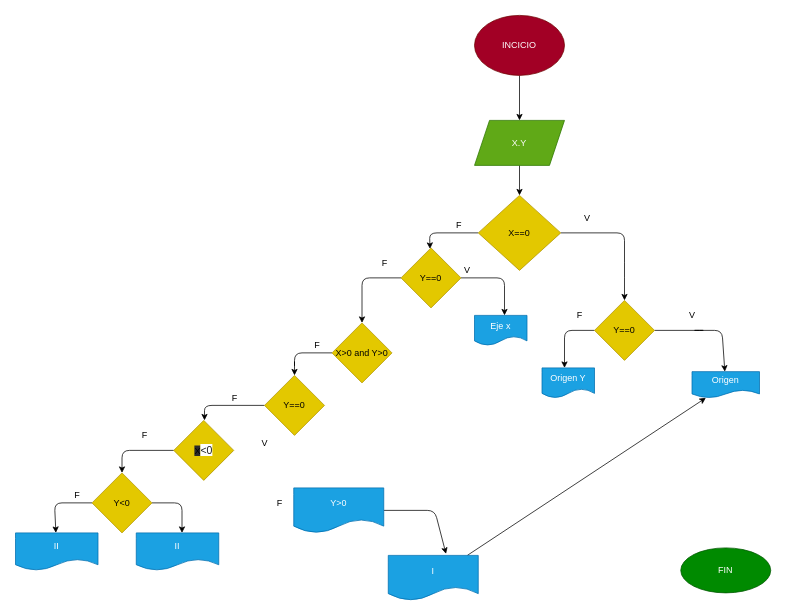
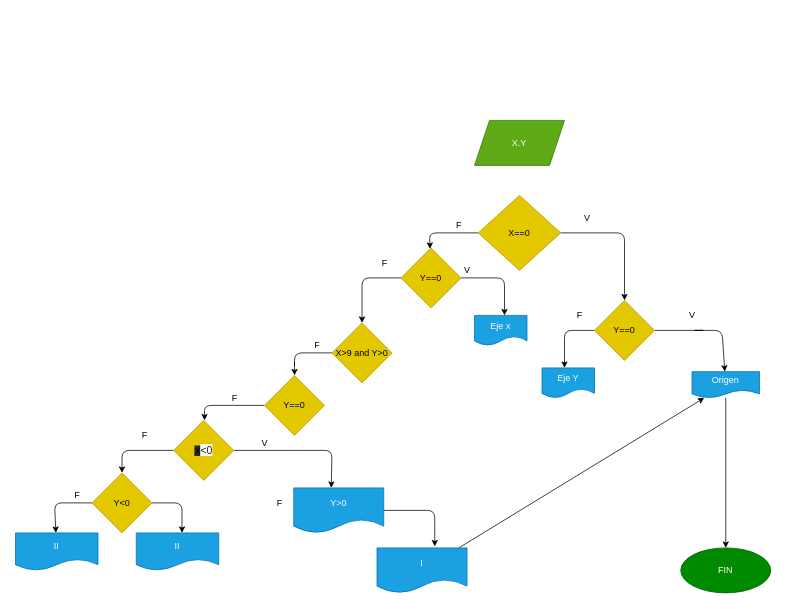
node "INCICIO": removed
edge "INCICIO" -> "X.Y": removed
edge "X.Y" -> "X==0": removed
node "X>0 and Y>0": label "X>0 and Y>0" -> "X>9 and Y>0"
node "Origen Y": label "Origen Y" -> "Eje Y"
edge "X<0" -> "Y>0": added
edge "Origen" -> "FIN": added
node "I": moved (433, 578) -> (422, 570)
